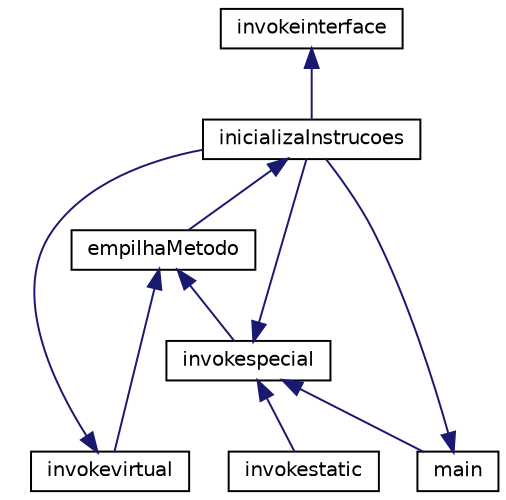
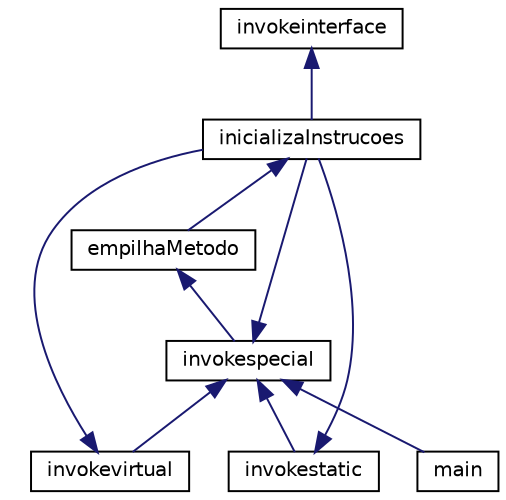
edge "inicializaInstrucoes" -> "main": now "inicializaInstrucoes" -> "invokestatic"
edge "invokevirtual" -> "empilhaMetodo": now "invokevirtual" -> "invokespecial"
